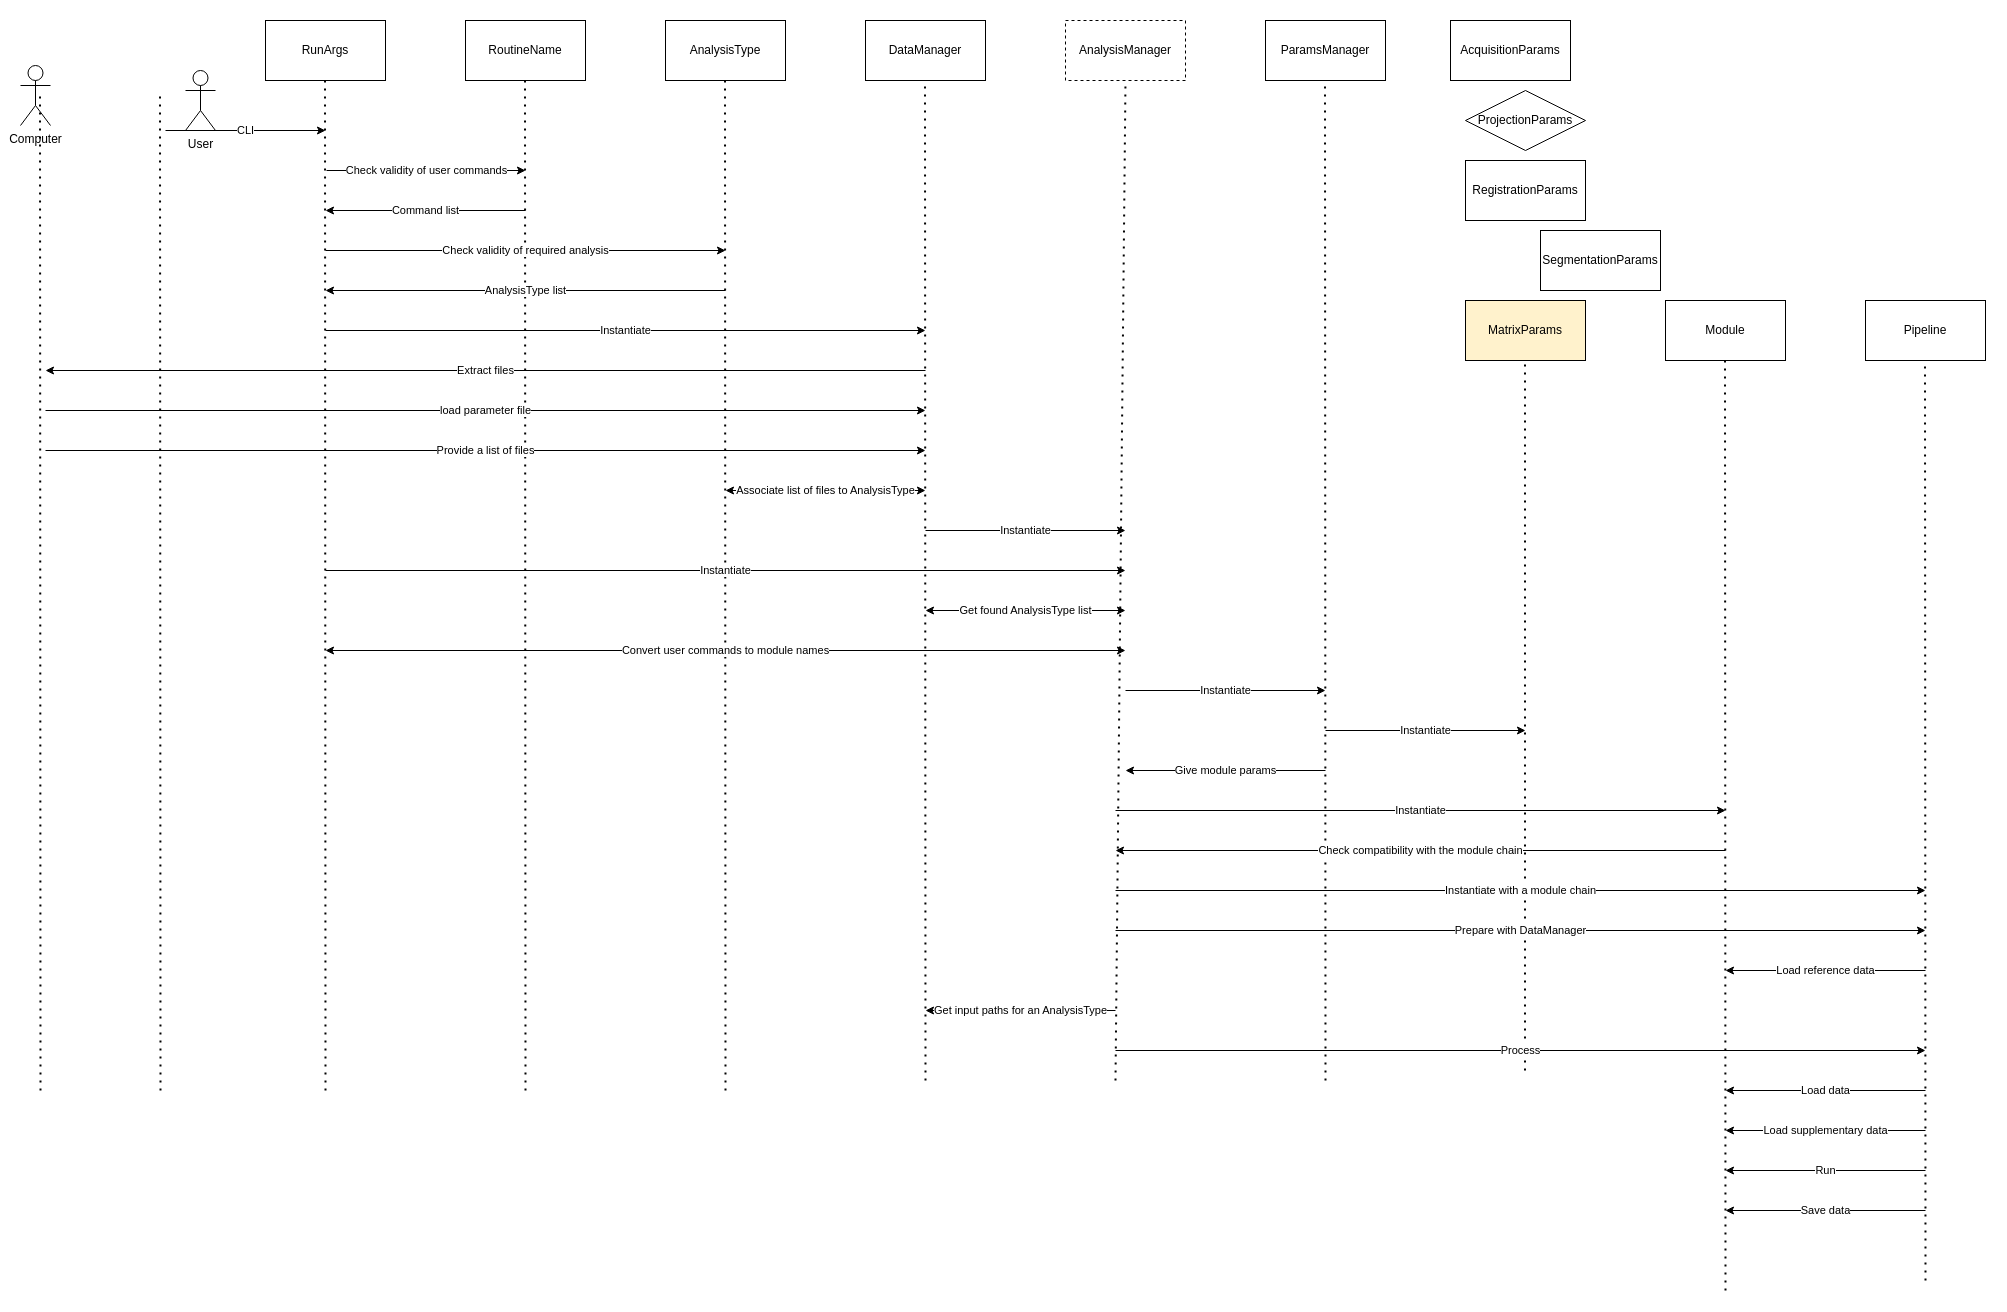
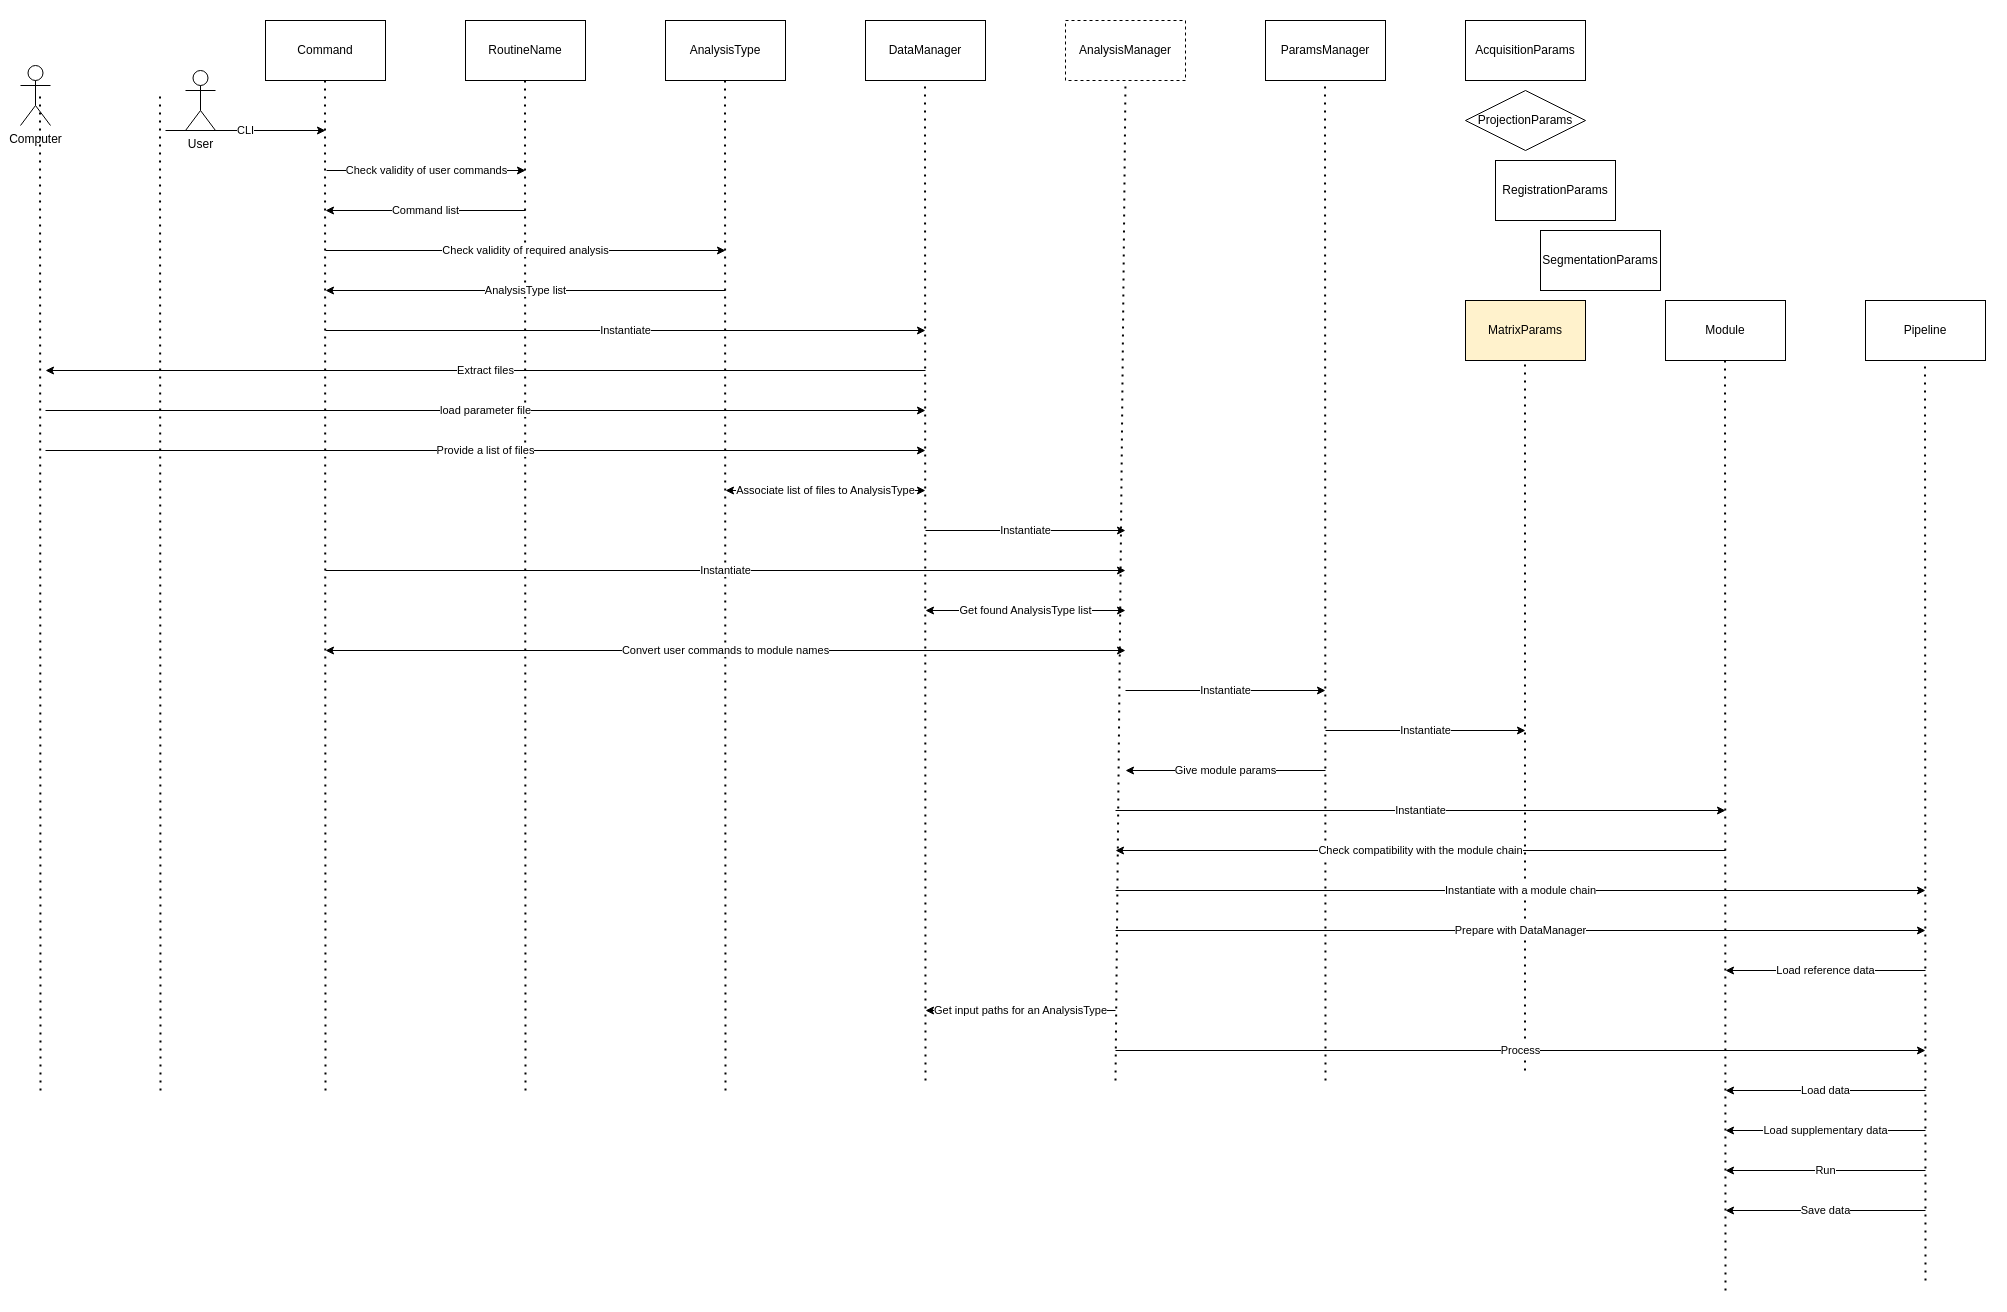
node "RunArgs": label "RunArgs" -> "Command"
node "AcquisitionParams": moved (1511, 51) -> (1526, 51)
node "RegistrationParams": moved (1526, 191) -> (1556, 191)
